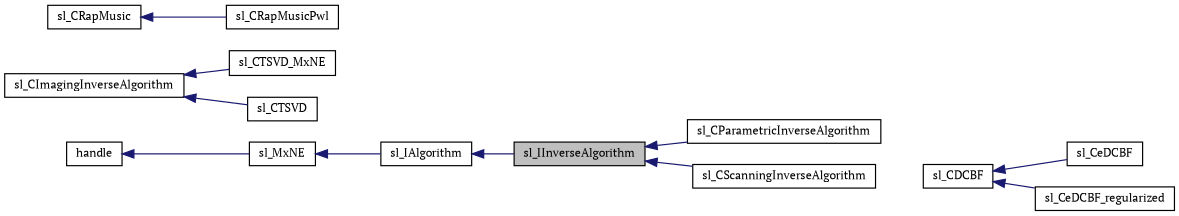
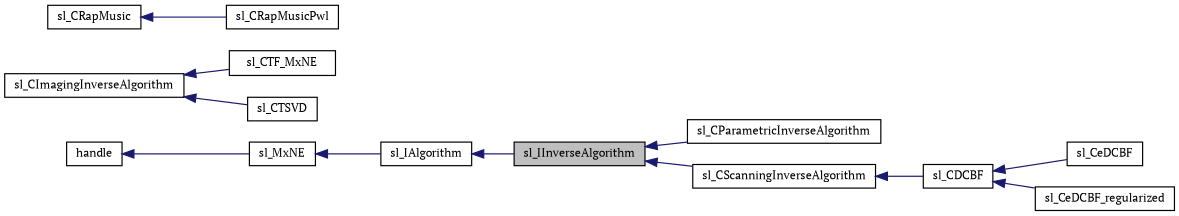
node "sl_CTSVD_MxNE": label "sl_CTSVD_MxNE" -> "sl_CTF_MxNE"
edge "sl_CDCBF" -> "sl_CScanningInverseAlgorithm": added
